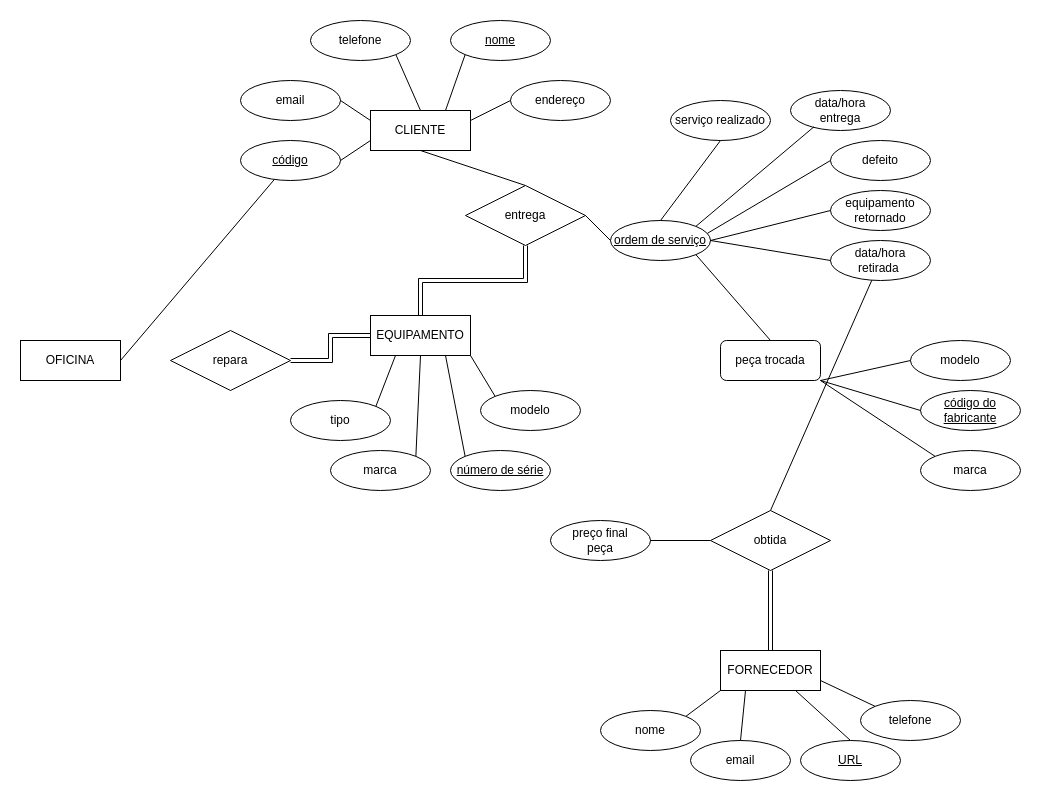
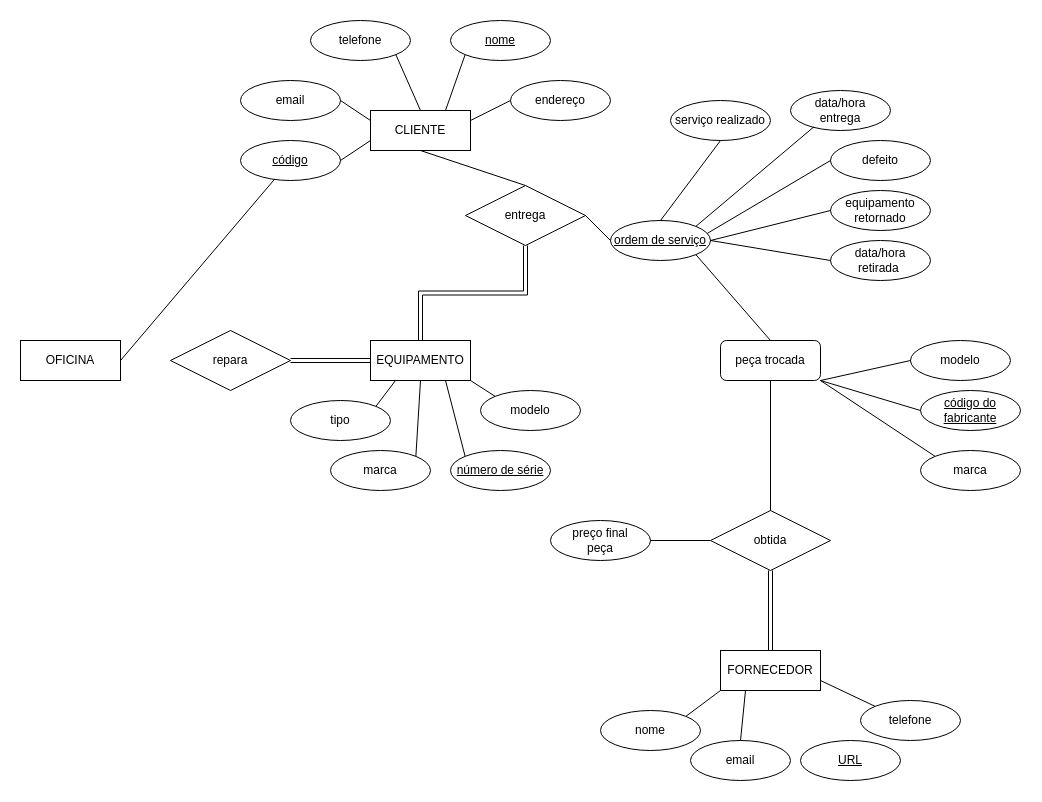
node "EQUIPAMENTO": moved (421, 336) -> (421, 361)
edge "data/hora retirada" -- "obtida": now "peça trocada" -- "obtida"
edge "FORNECEDOR" -- "URL": removed
